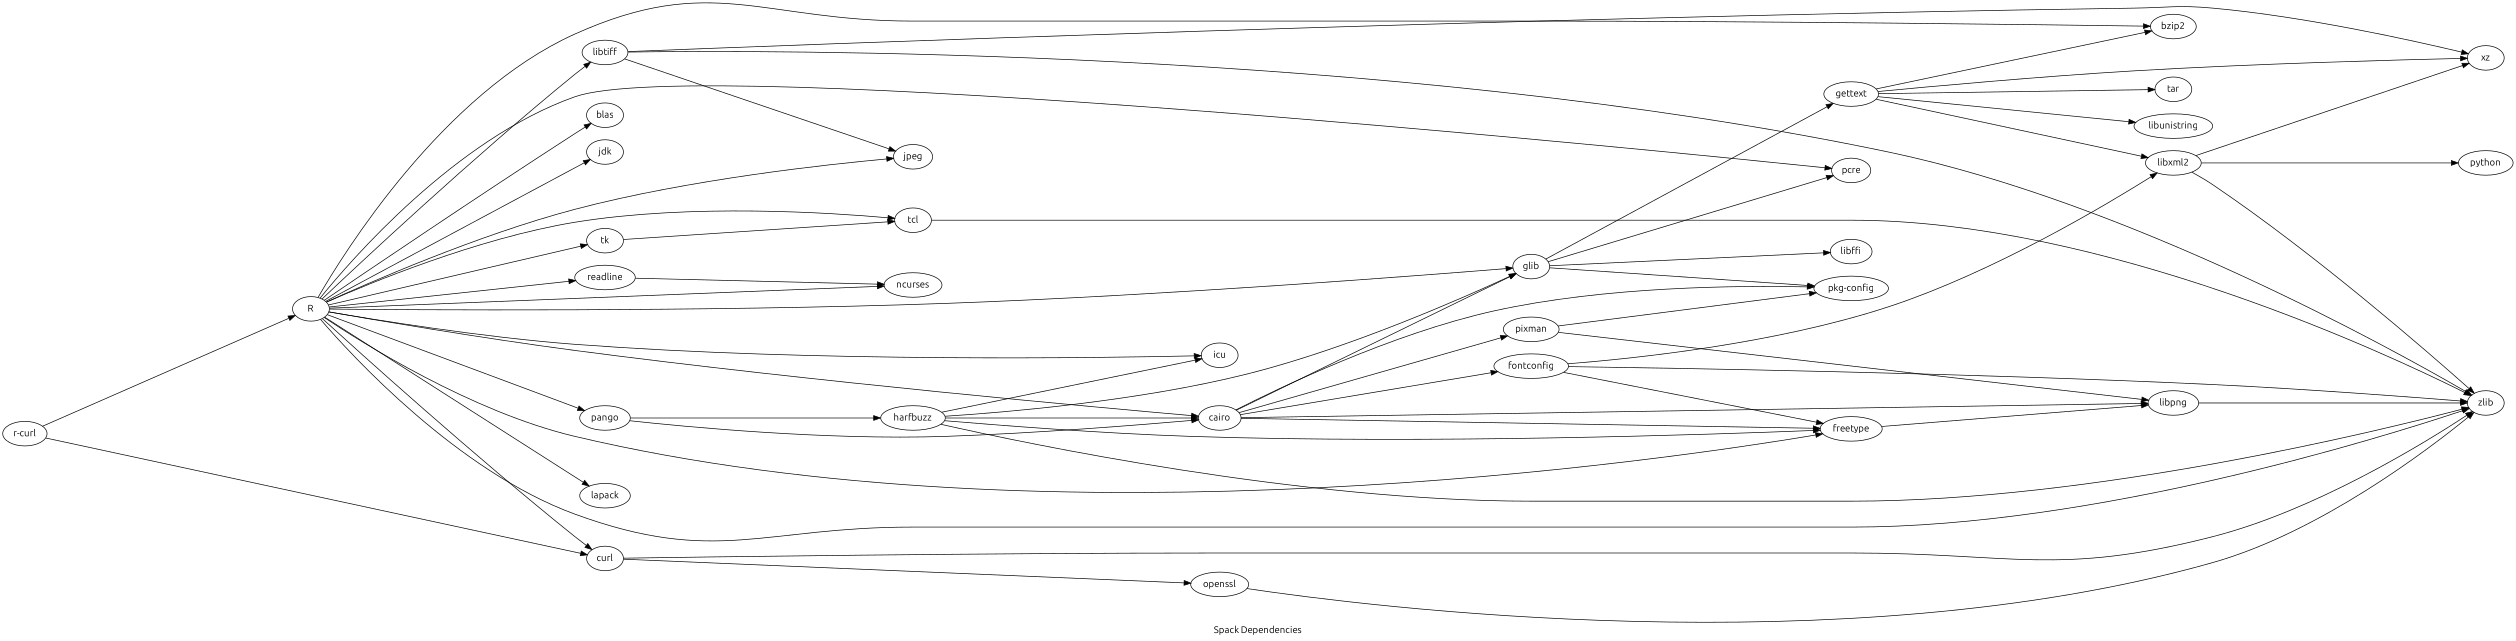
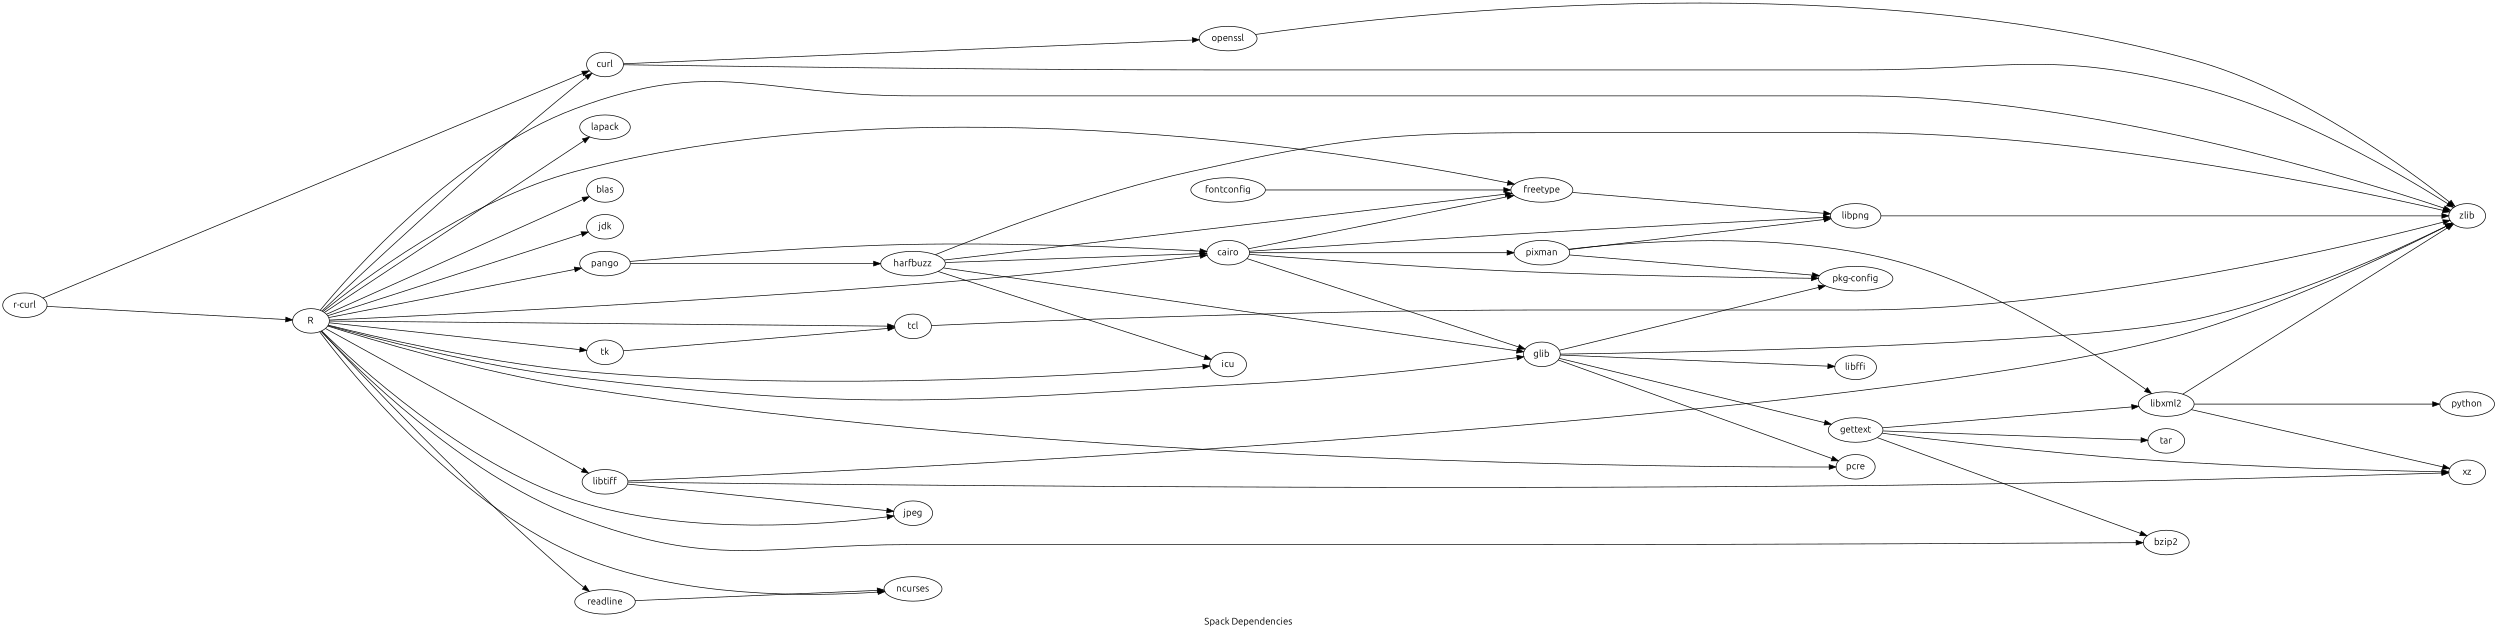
node "libunistring": removed
edge "fontconfig" -> "libxml2": now "pixman" -> "libxml2"
edge "fontconfig" -> "zlib": now "glib" -> "zlib"
edge "cairo" -> "fontconfig": removed
